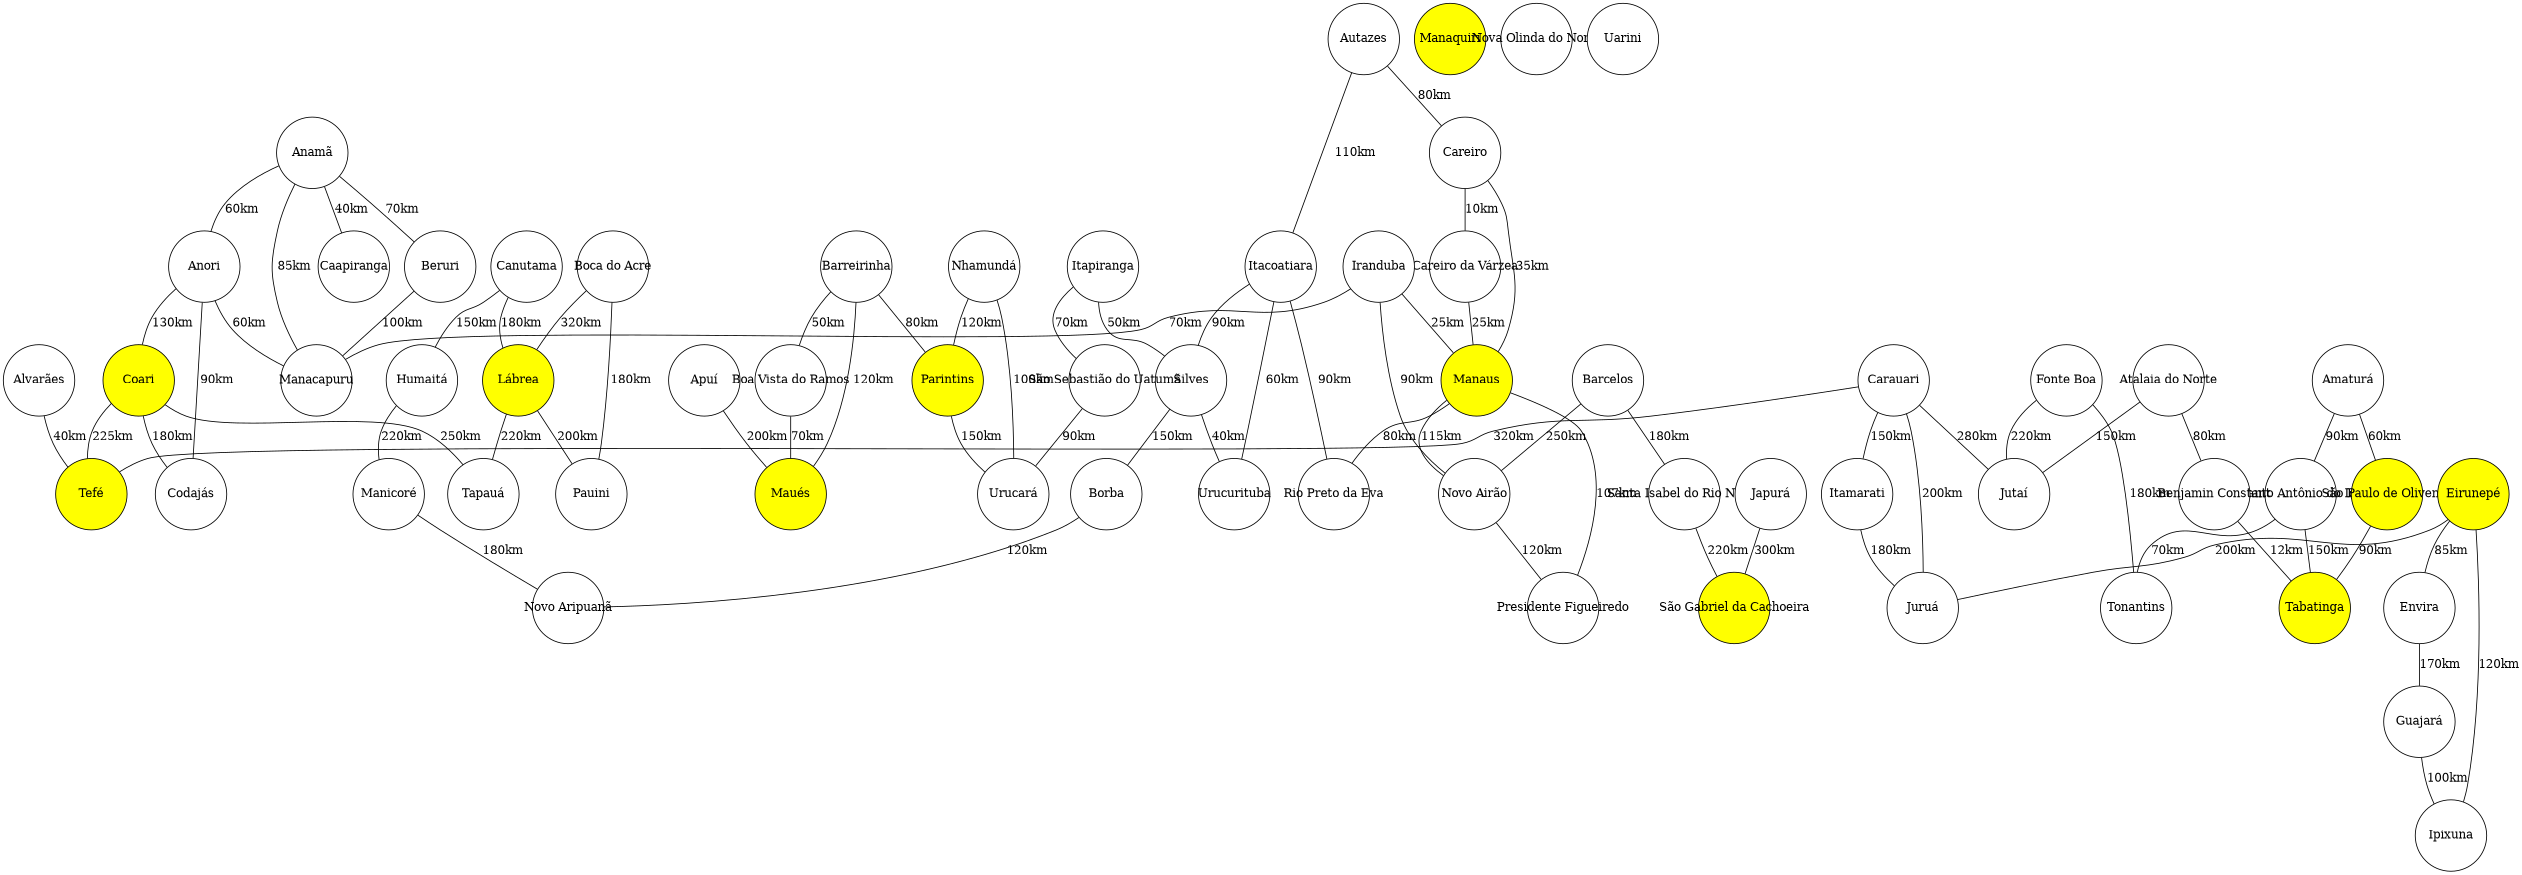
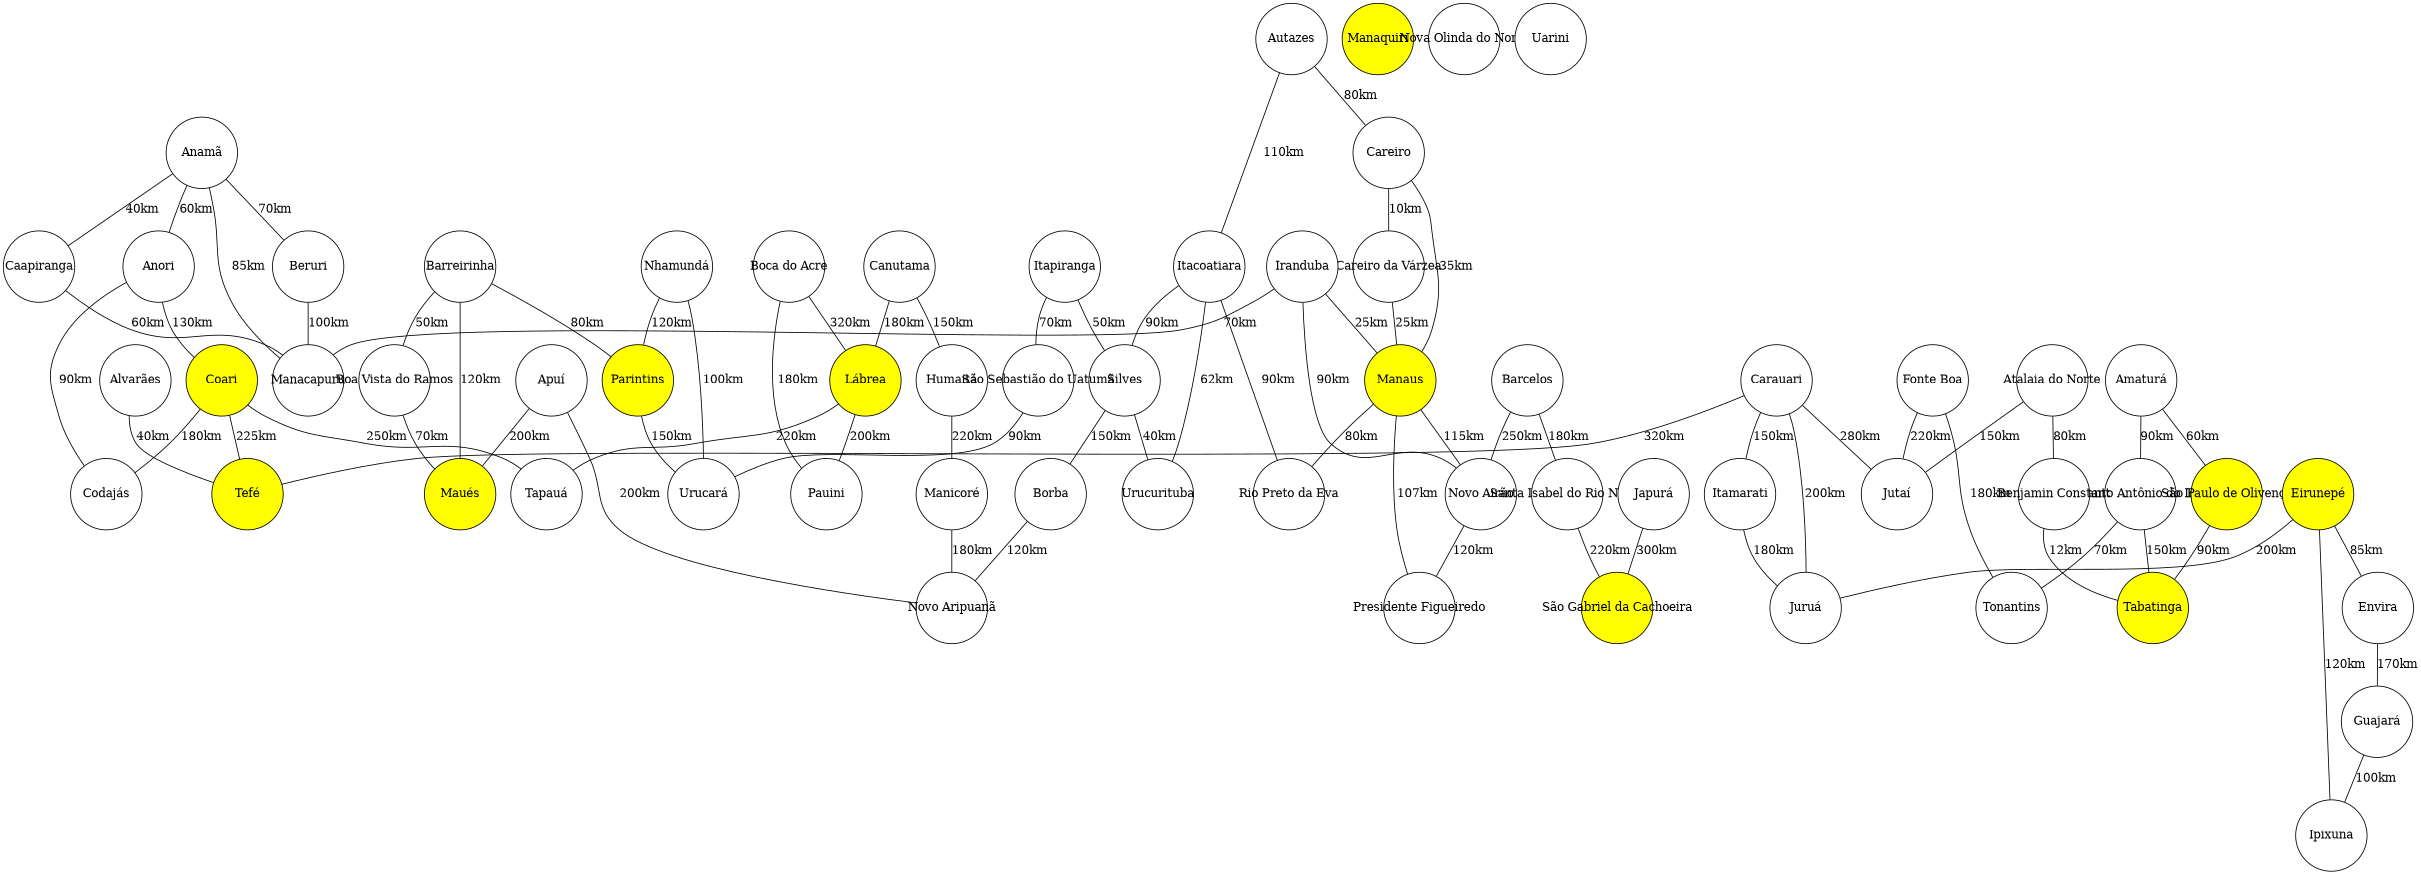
edge "Anori" -- "Manacapuru": now "Caapiranga" -- "Manacapuru"
edge "Itacoatiara" -- "Urucurituba": label "60km" -> "62km"
edge "Apuí" -- "Novo Aripuanã": added, label "200km"
